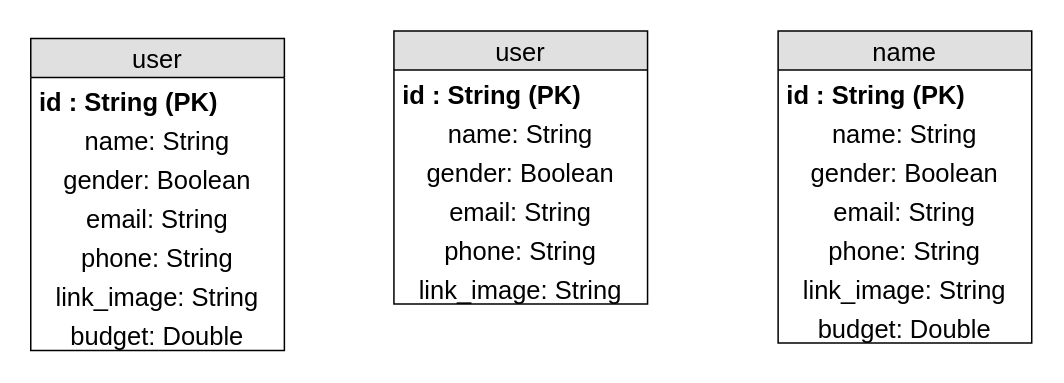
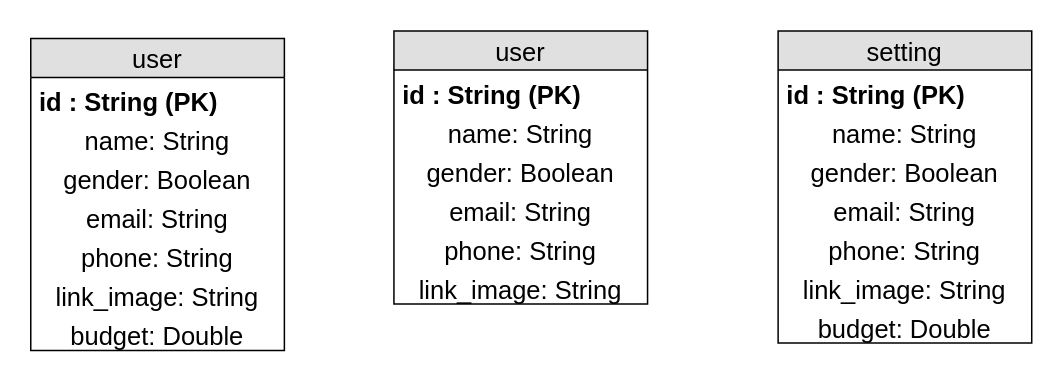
node "name": label "name" -> "setting"
